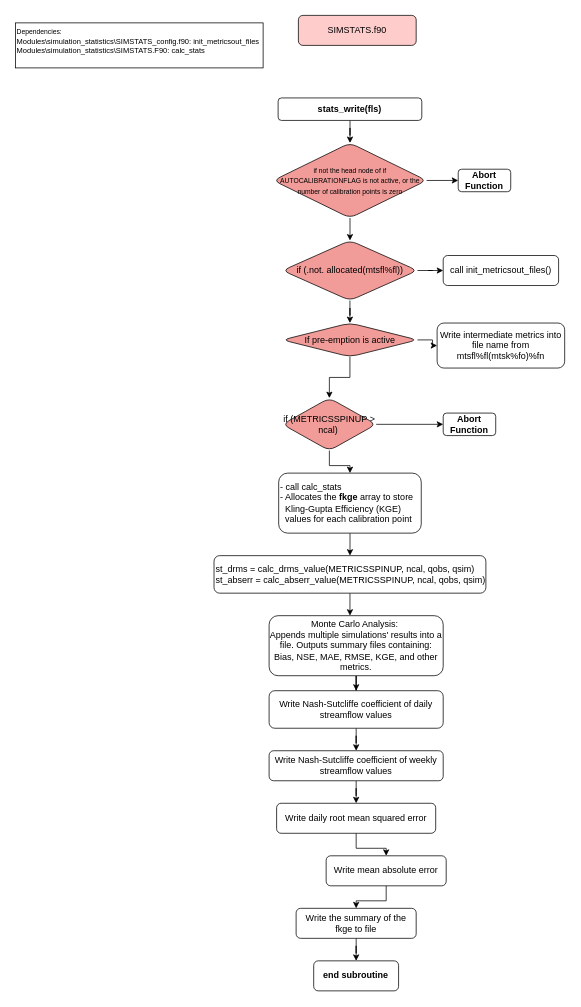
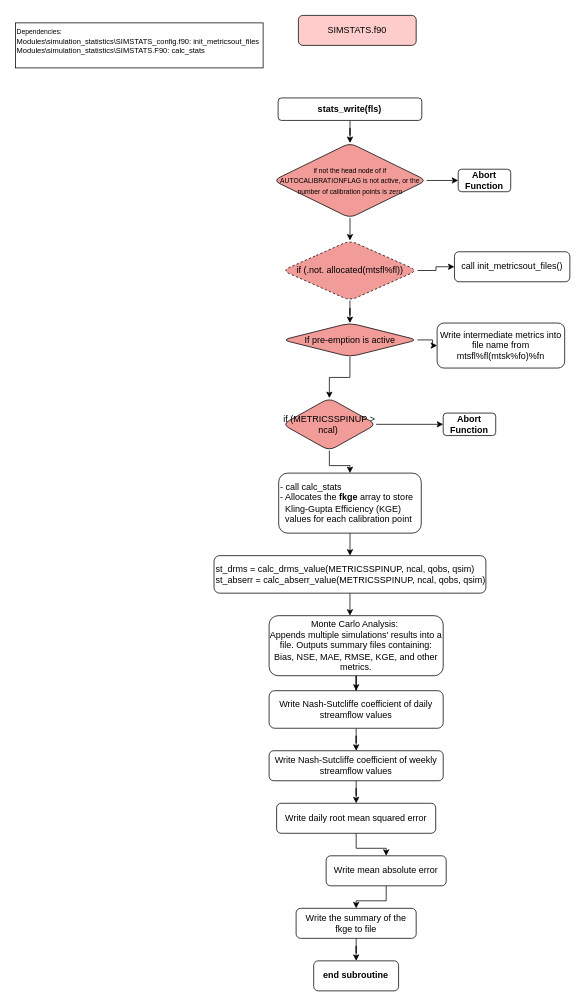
node "if (.not. allocated(mtsfl%fl))": style solid -> dashed
node "call init_metricsout_files()": moved (501, 270) -> (512, 267)
